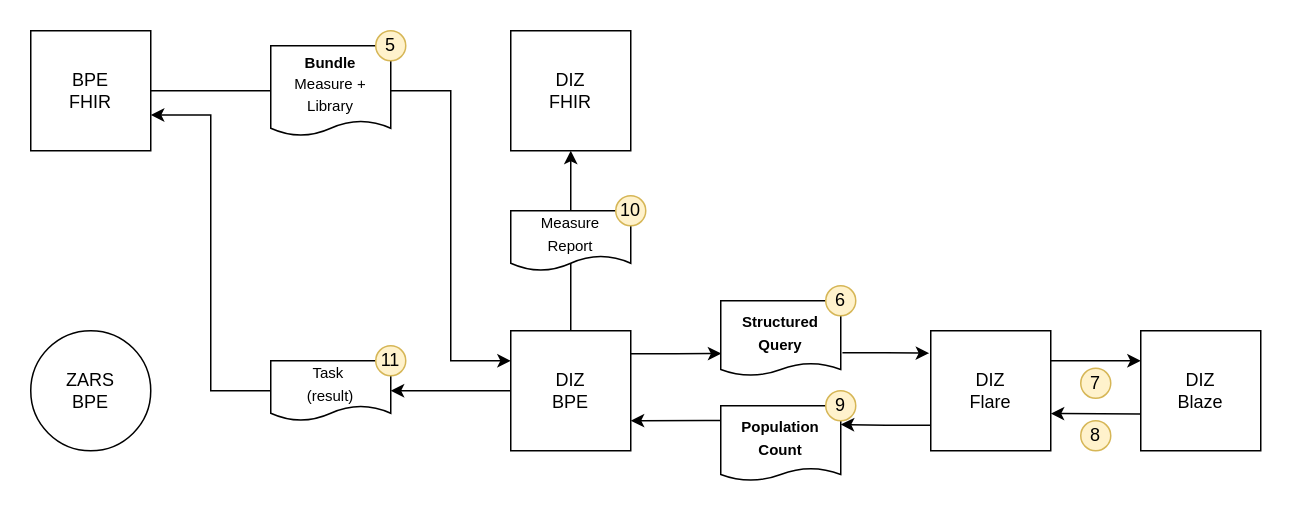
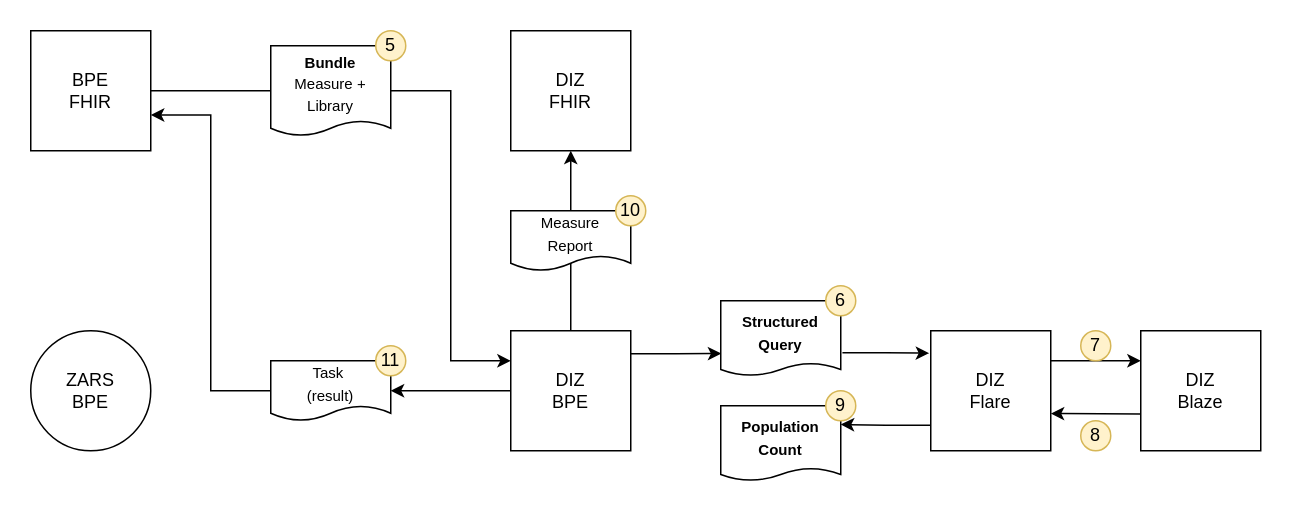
node "7": moved (1096, 383) -> (1096, 346)
edge "Population Count" -> "DIZ BPE": removed
